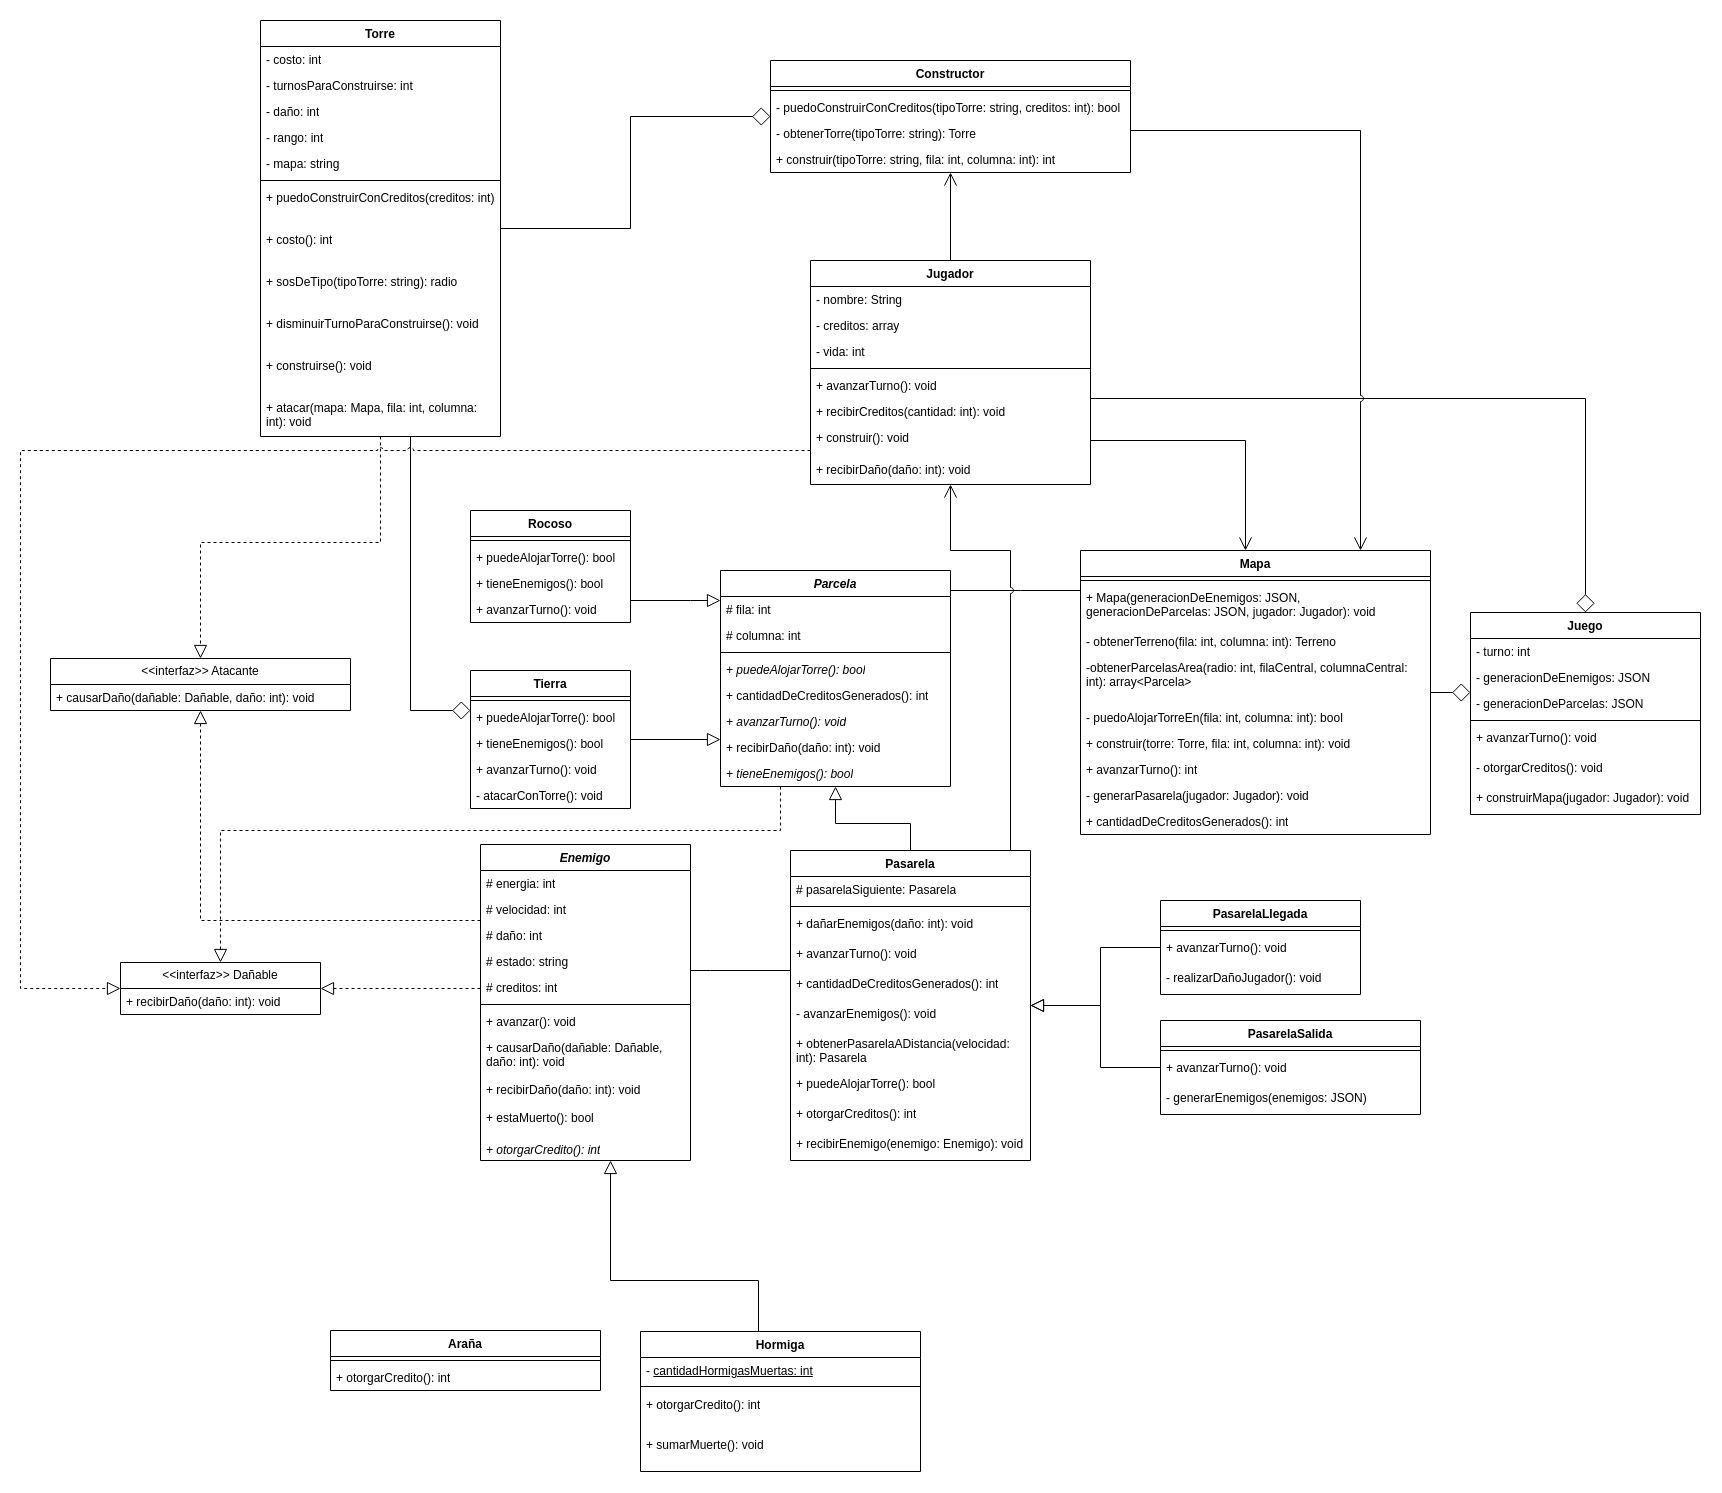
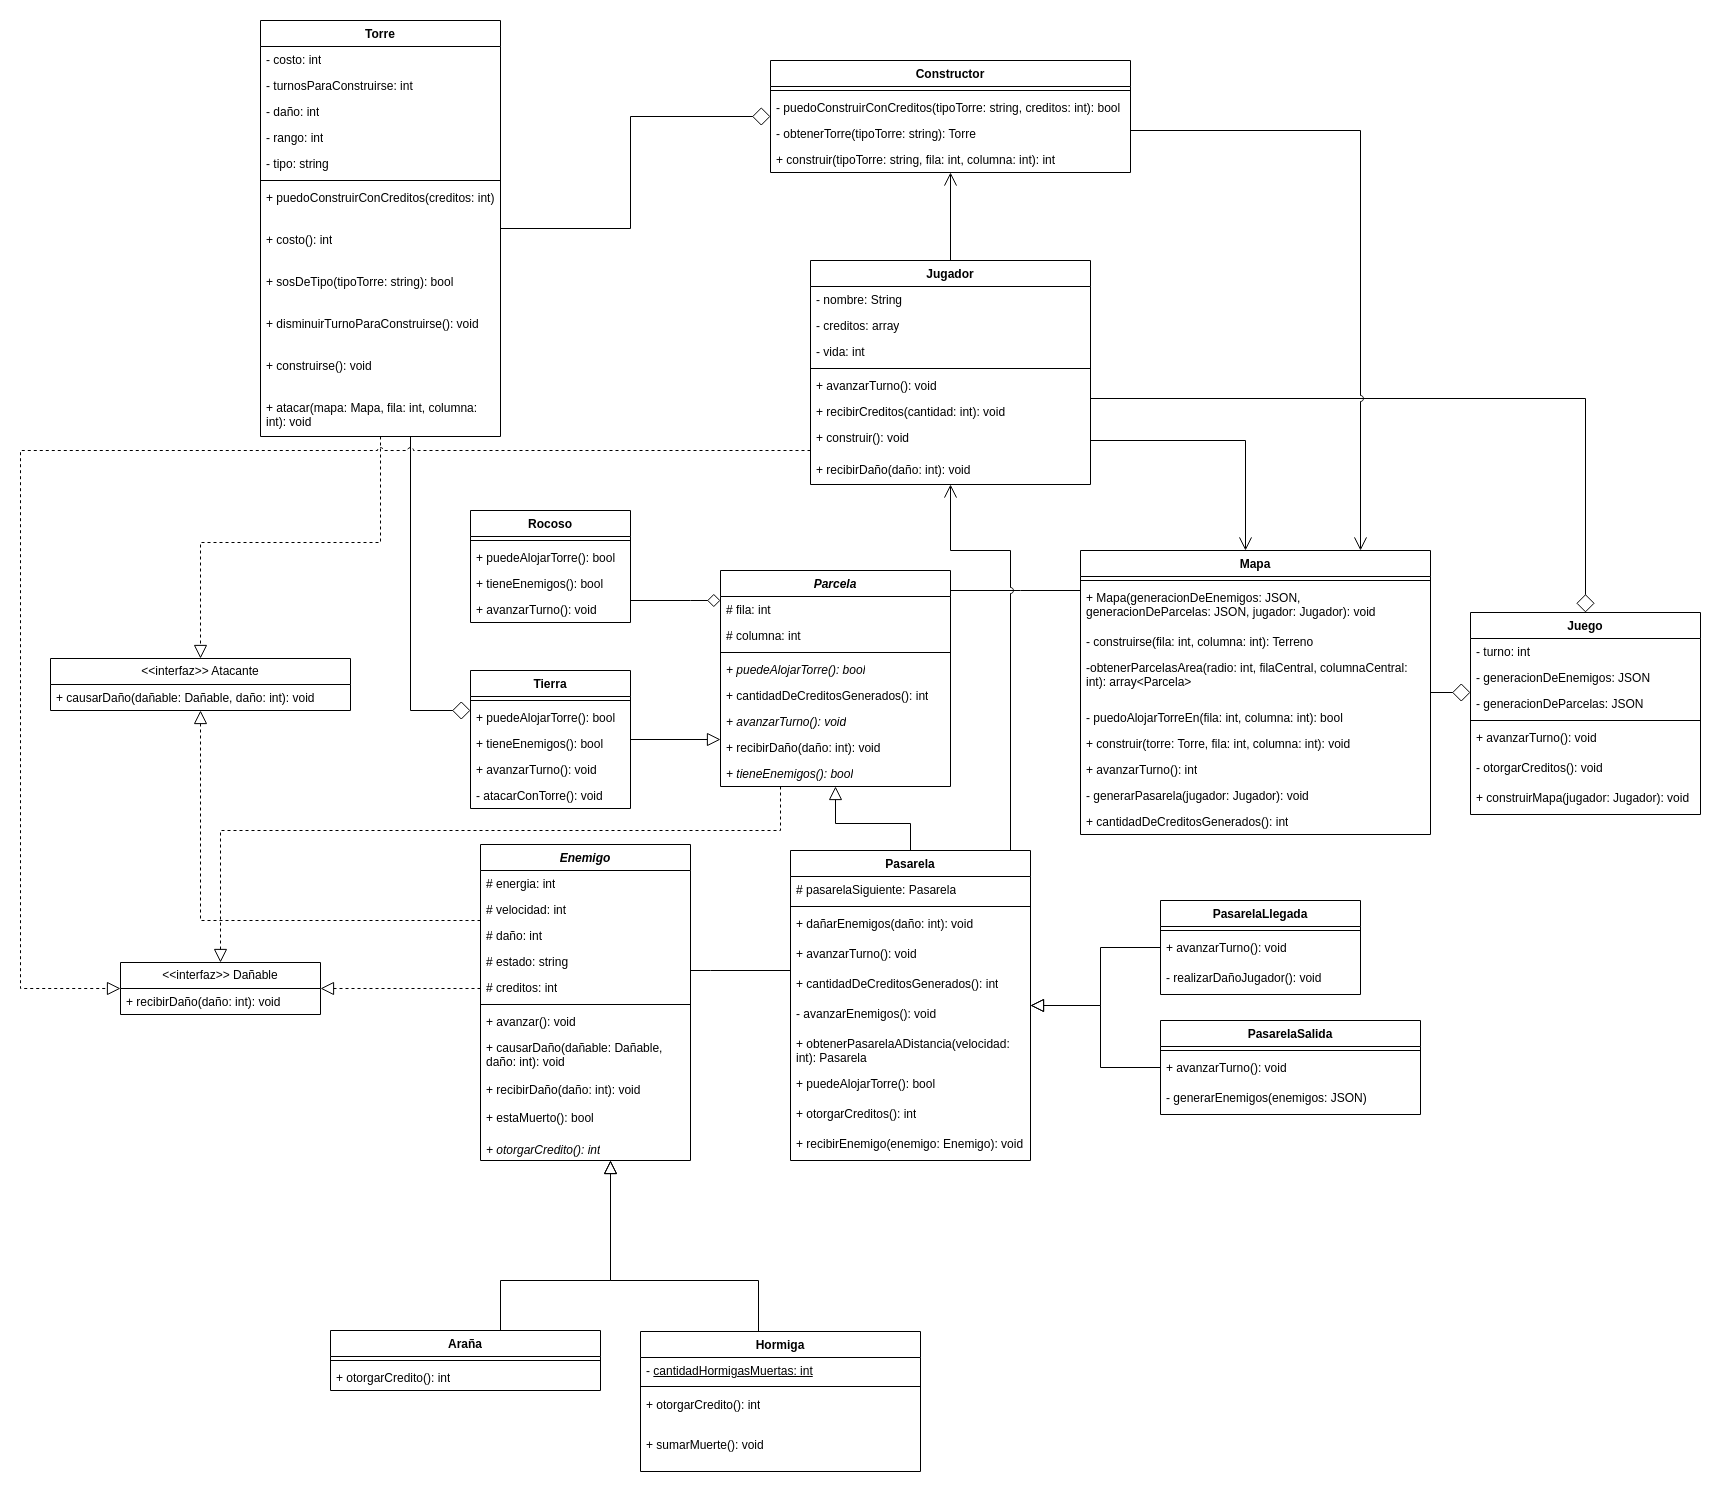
node "- mapa: string": label "- mapa: string" -> "- tipo: string"
node "+ sosDeTipo(tipoTorre: string): radio": label "+ sosDeTipo(tipoTorre: string): radio" -> "+ sosDeTipo(tipoTorre: string): bool"
edge "Rocoso" -> "Parcela": arrowhead block -> diamond
node "- obtenerTerreno(fila: int, columna: int): Terreno": label "- obtenerTerreno(fila: int, columna: int): Terreno" -> "- construirse(fila: int, columna: int): Terreno"
edge "Araña" -> "Enemigo": added
